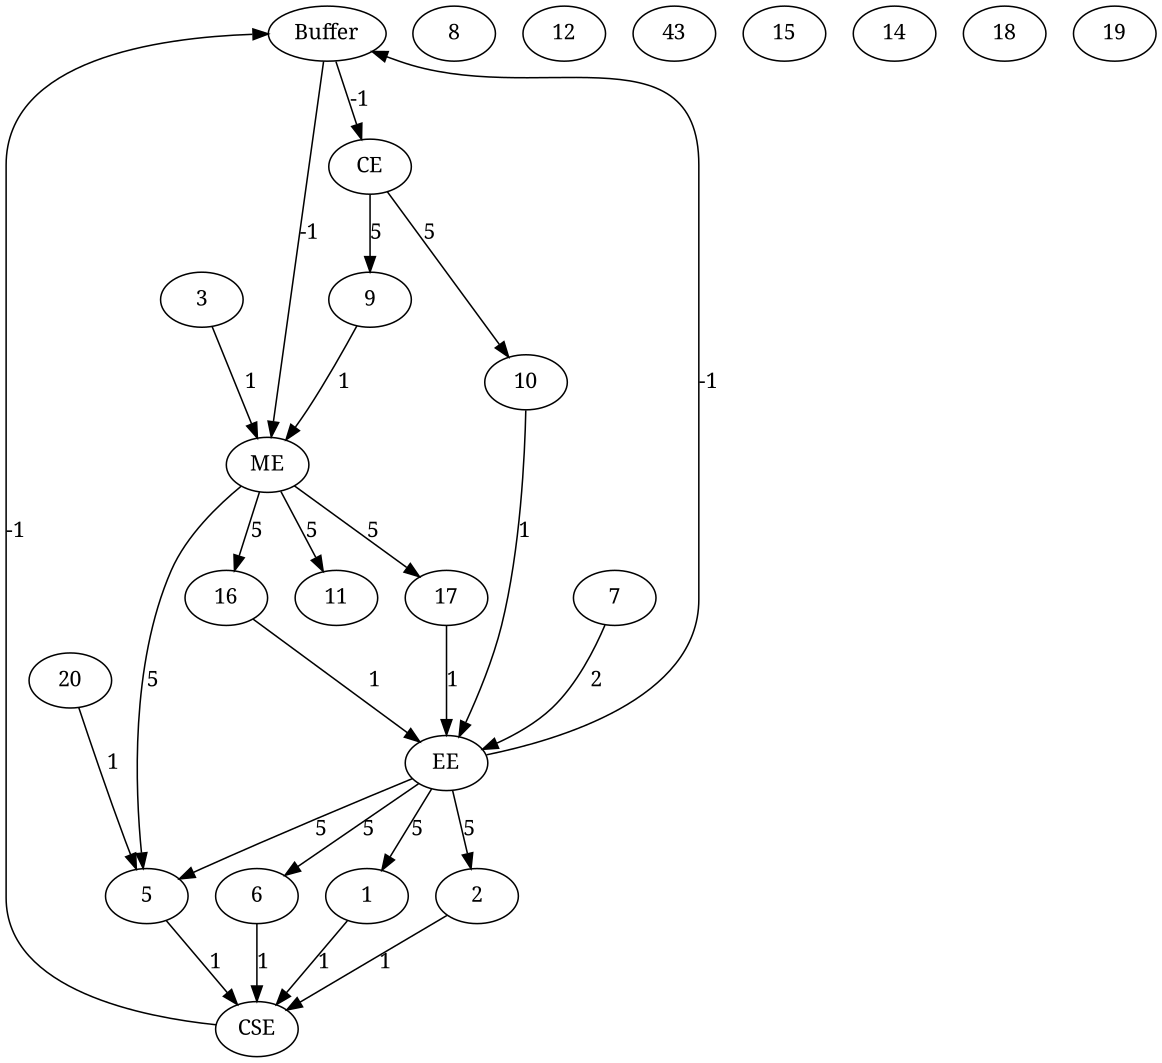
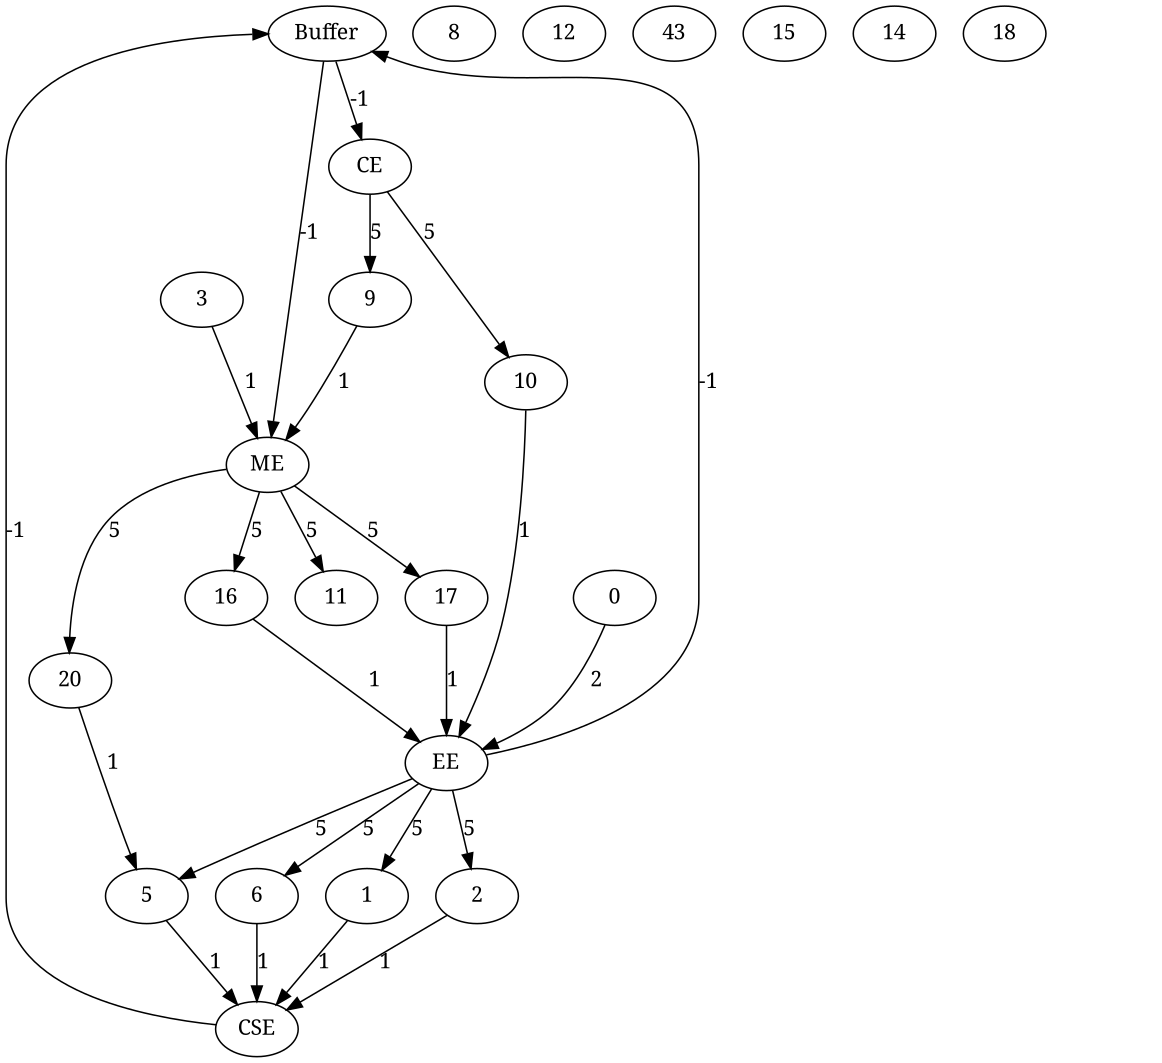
node "19": removed
node "7": label "7" -> "0"
edge "ME" -> "5": now "ME" -> "20"
